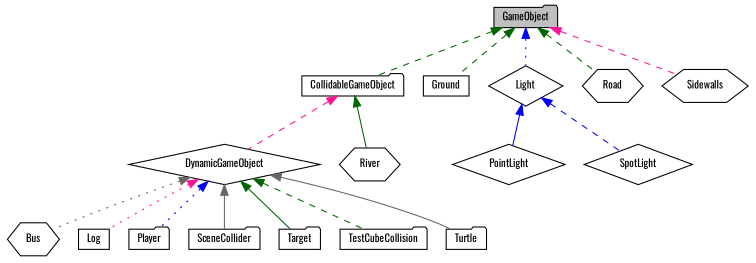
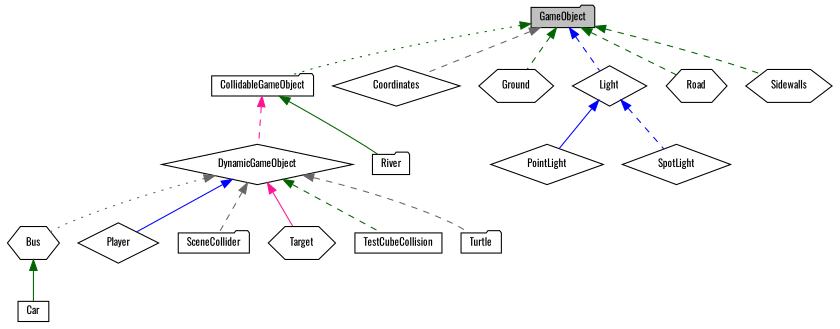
edge "Light" -> "GameObject": style dotted -> dashed
edge "Sidewalls" -> "GameObject": color deeppink -> darkgreen
edge "CollidableGameObject" -> "GameObject": style dashed -> dotted
node "Coordinates": added
node "Ground": shape box -> hexagon
node "River": shape hexagon -> folder
edge "Turtle" -> "DynamicGameObject": style solid -> dashed
edge "Player" -> "DynamicGameObject": style dotted -> solid
edge "Target" -> "DynamicGameObject": color darkgreen -> deeppink
edge "SceneCollider" -> "DynamicGameObject": style solid -> dashed
node "Log": removed
node "Player": shape folder -> diamond
node "Target": shape folder -> hexagon
node "TestCubeCollision": shape folder -> box
node "Car": added
